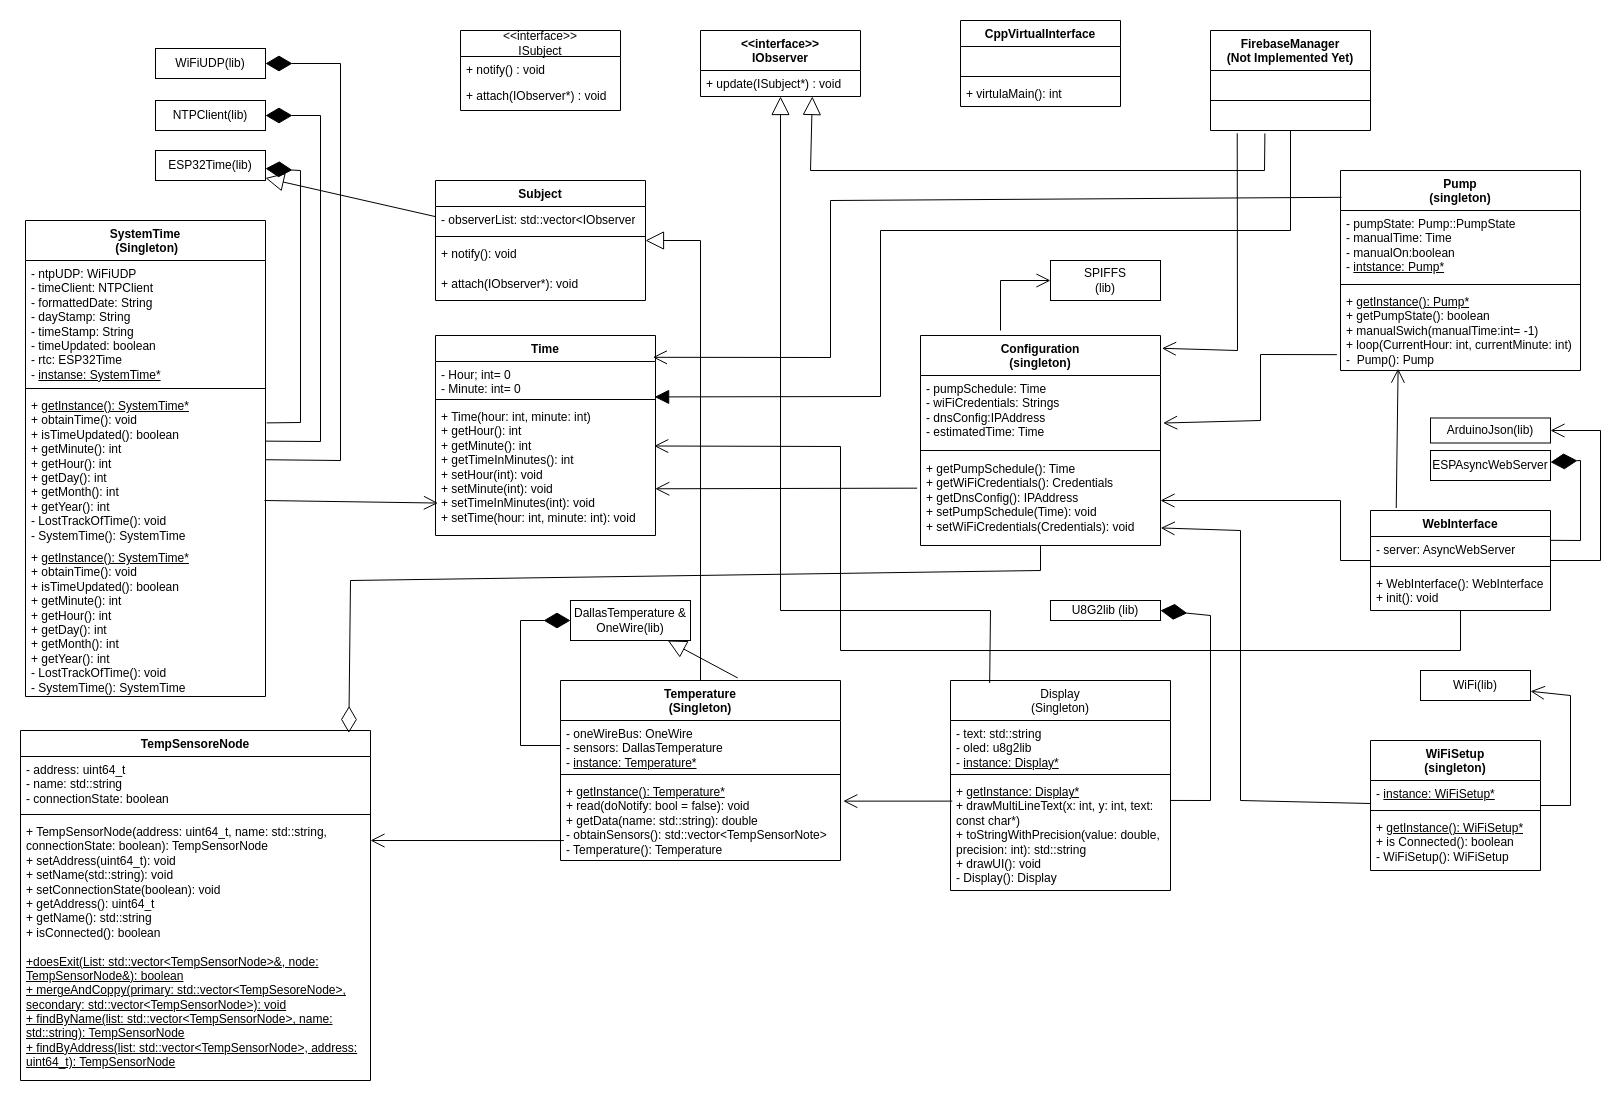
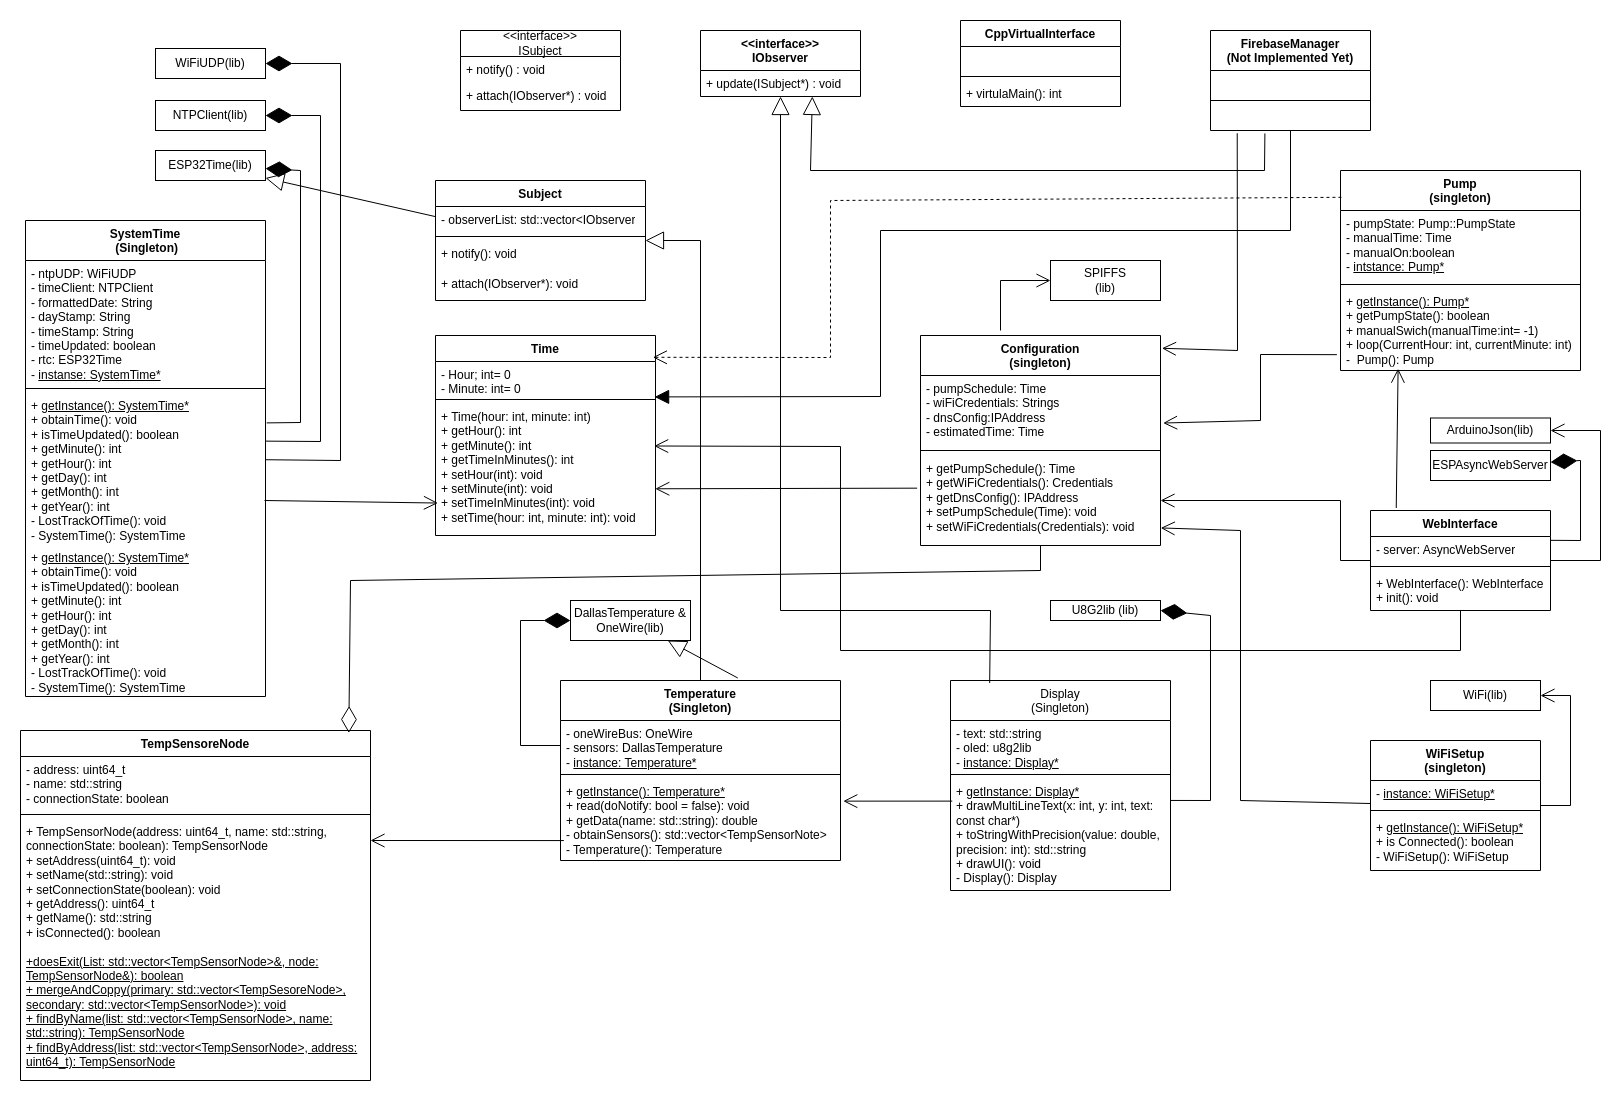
edge "Pump (singleton)" -> "Time": style solid -> dashed
node "WiFi(lib)": moved (1476, 686) -> (1486, 696)
